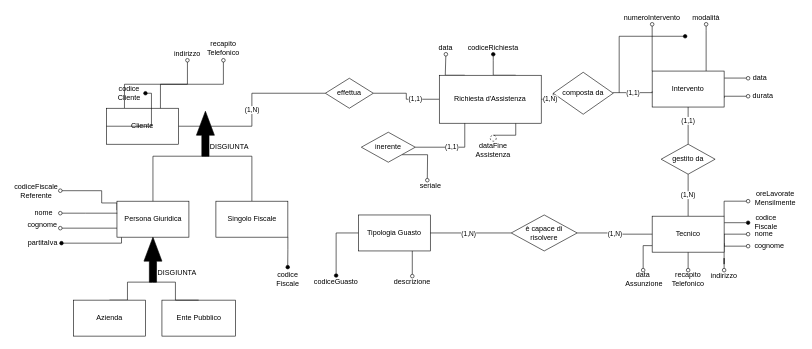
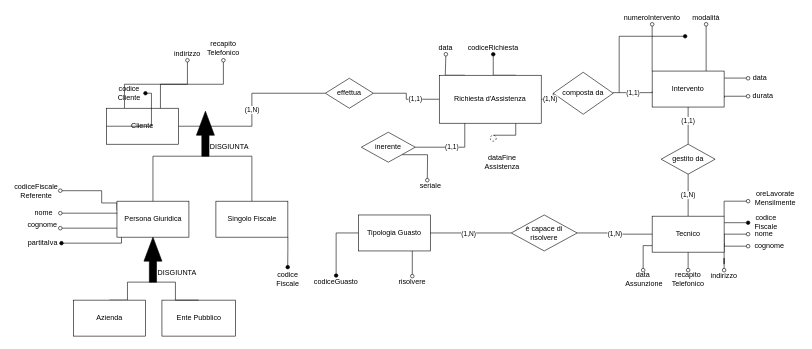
node "dataFine Assistenza": moved (494, 150) -> (503, 162)
node "descrizione": label "descrizione" -> "risolvere"
